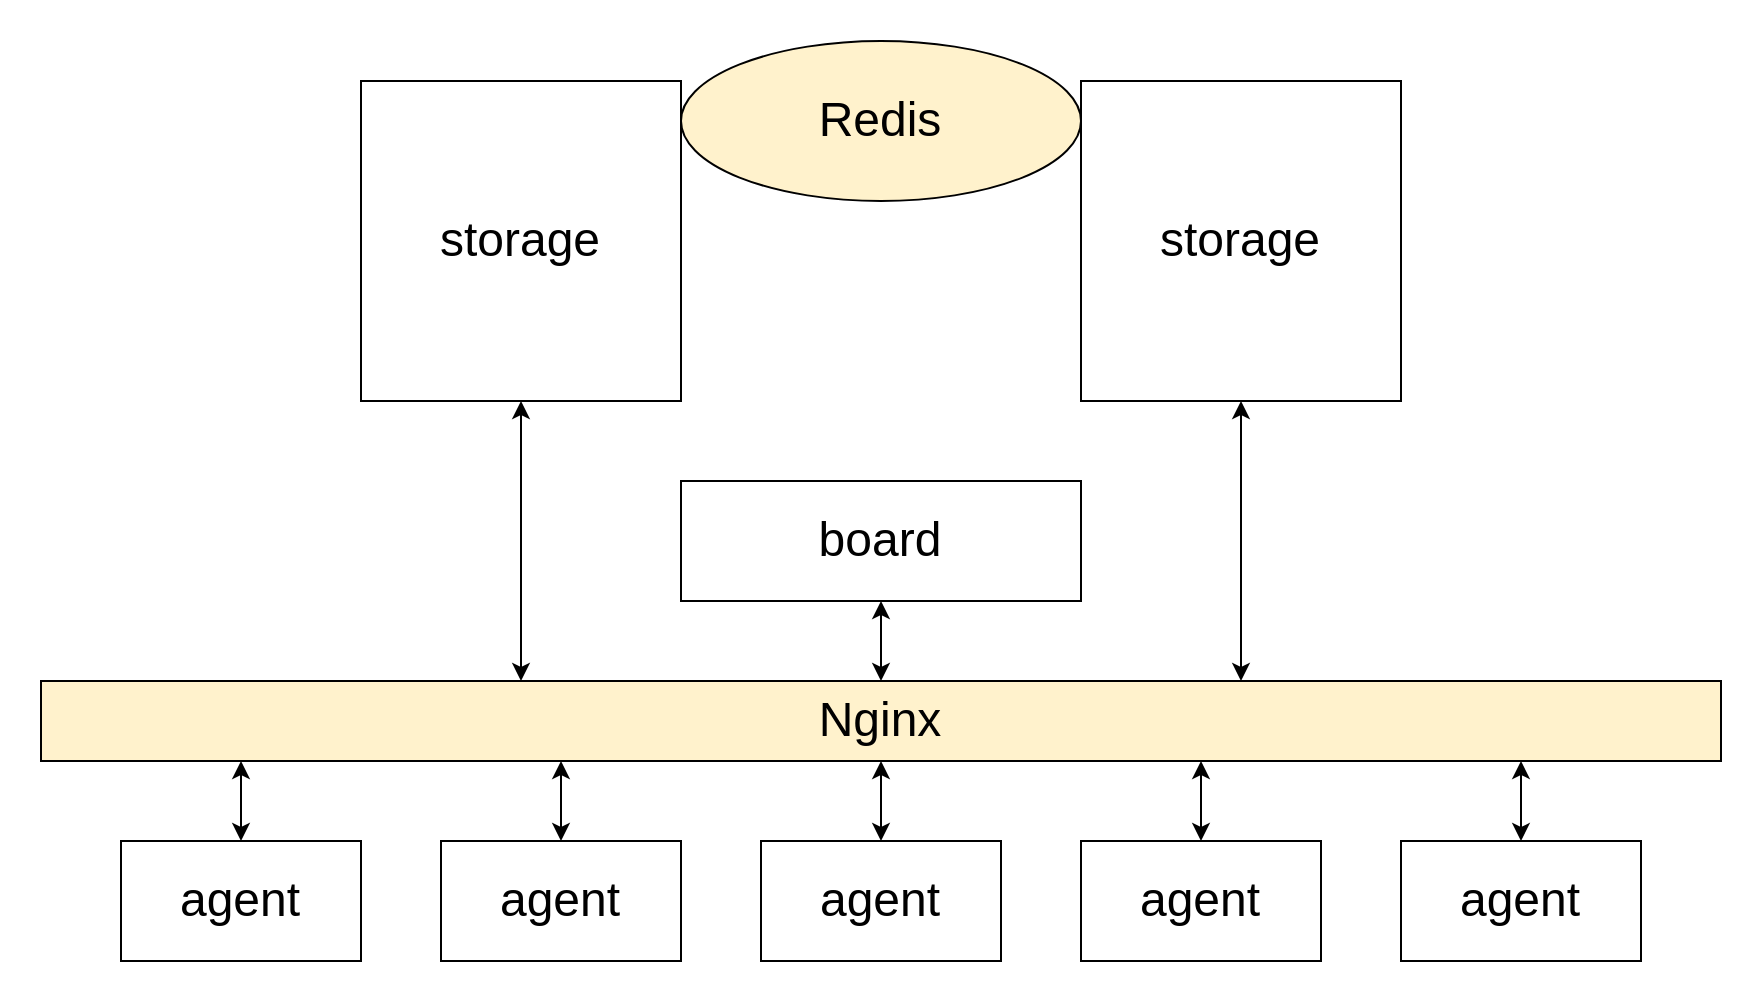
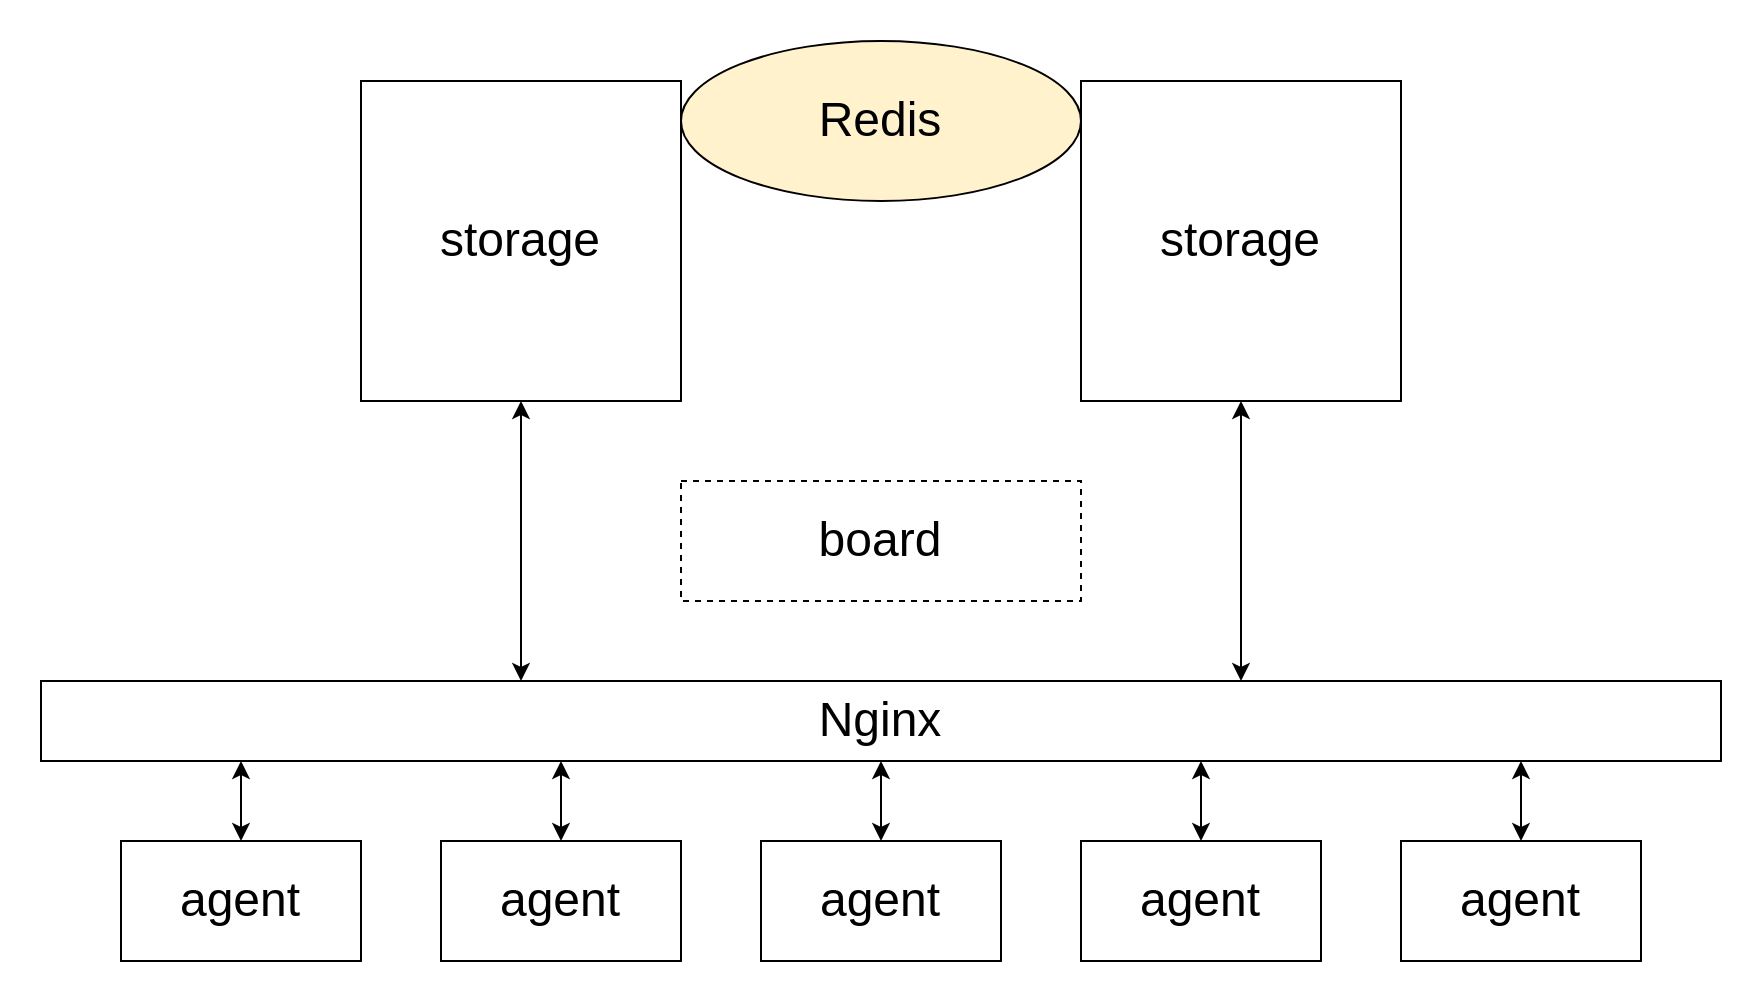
node "board": style solid -> dashed
edge "board" -- "Nginx": removed
node "Nginx": fillcolor #fff2cc -> #ffffff
